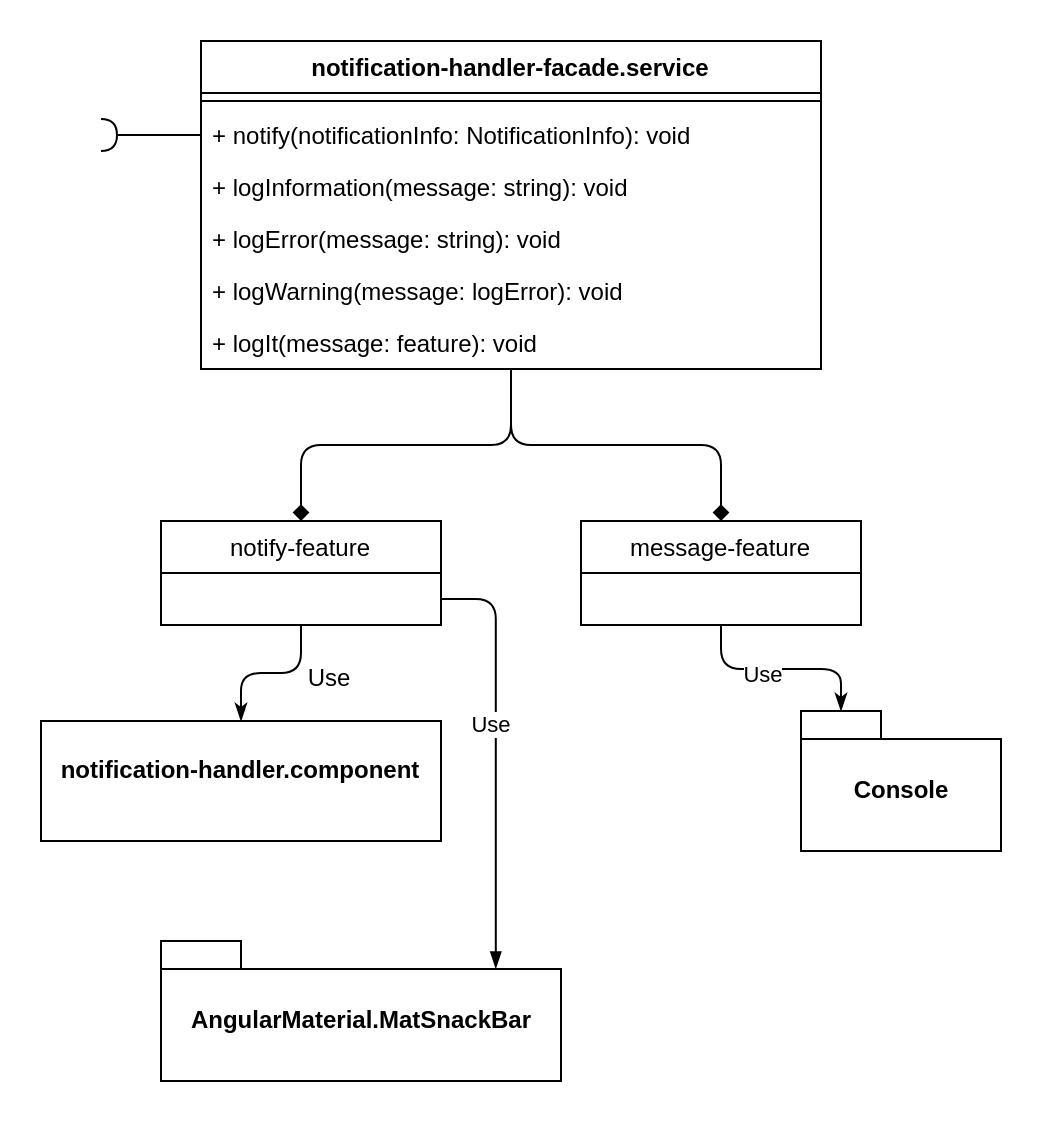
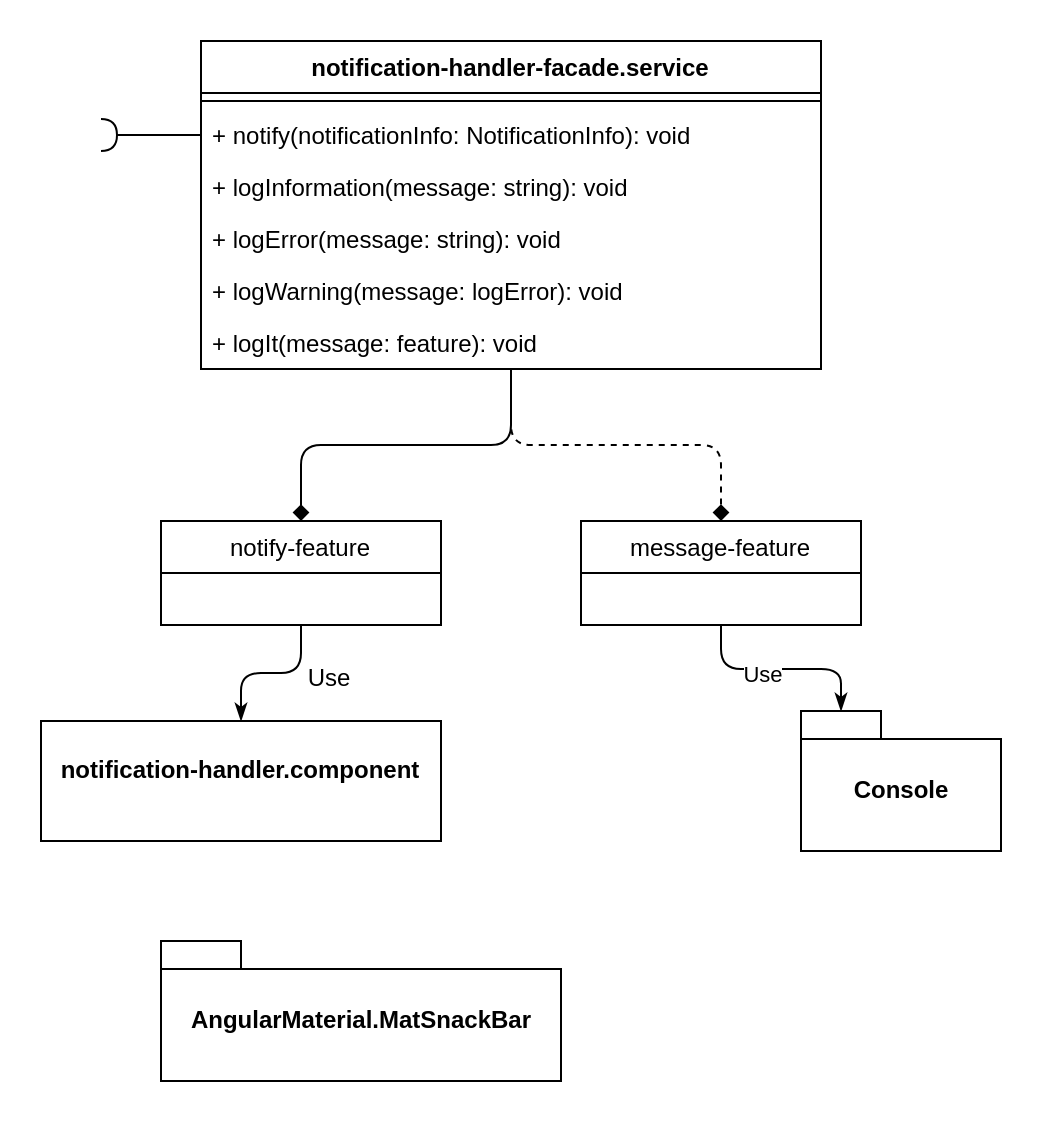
edge "notification-handler-facade.service" -> "message-feature": style solid -> dashed
edge "notify-feature" -> "AngularMaterial.MatSnackBar": removed, label "Use"
